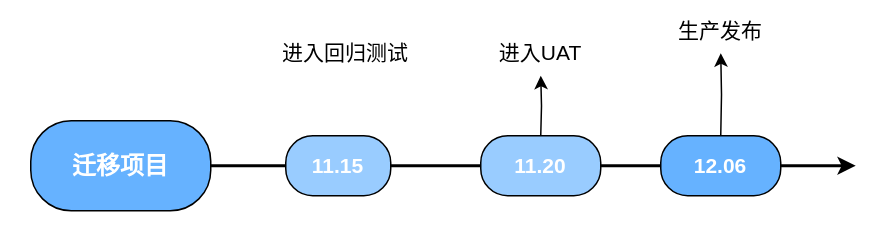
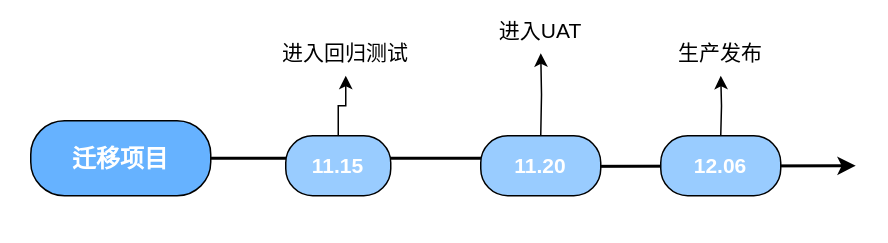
node "生产发布": moved (721, 31) -> (721, 53)
node "进入UAT": moved (541, 53) -> (541, 31)
edge "11.15" -> "进入回归测试": added
node "迁移项目": size 180x90 -> 180x75
node "12.06": fillcolor #66b2ff -> #99ccff
